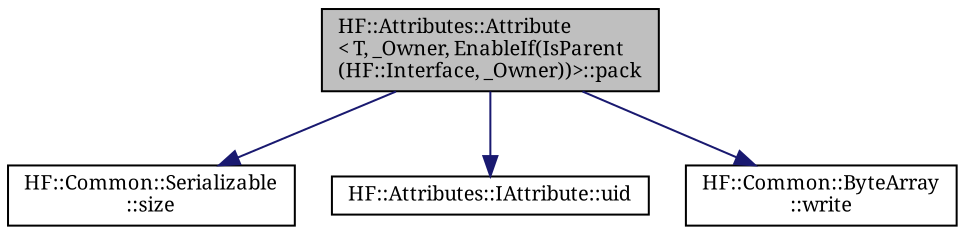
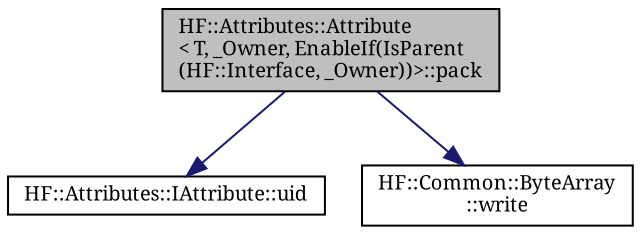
node "HF::Common::Serializable ::size": removed
